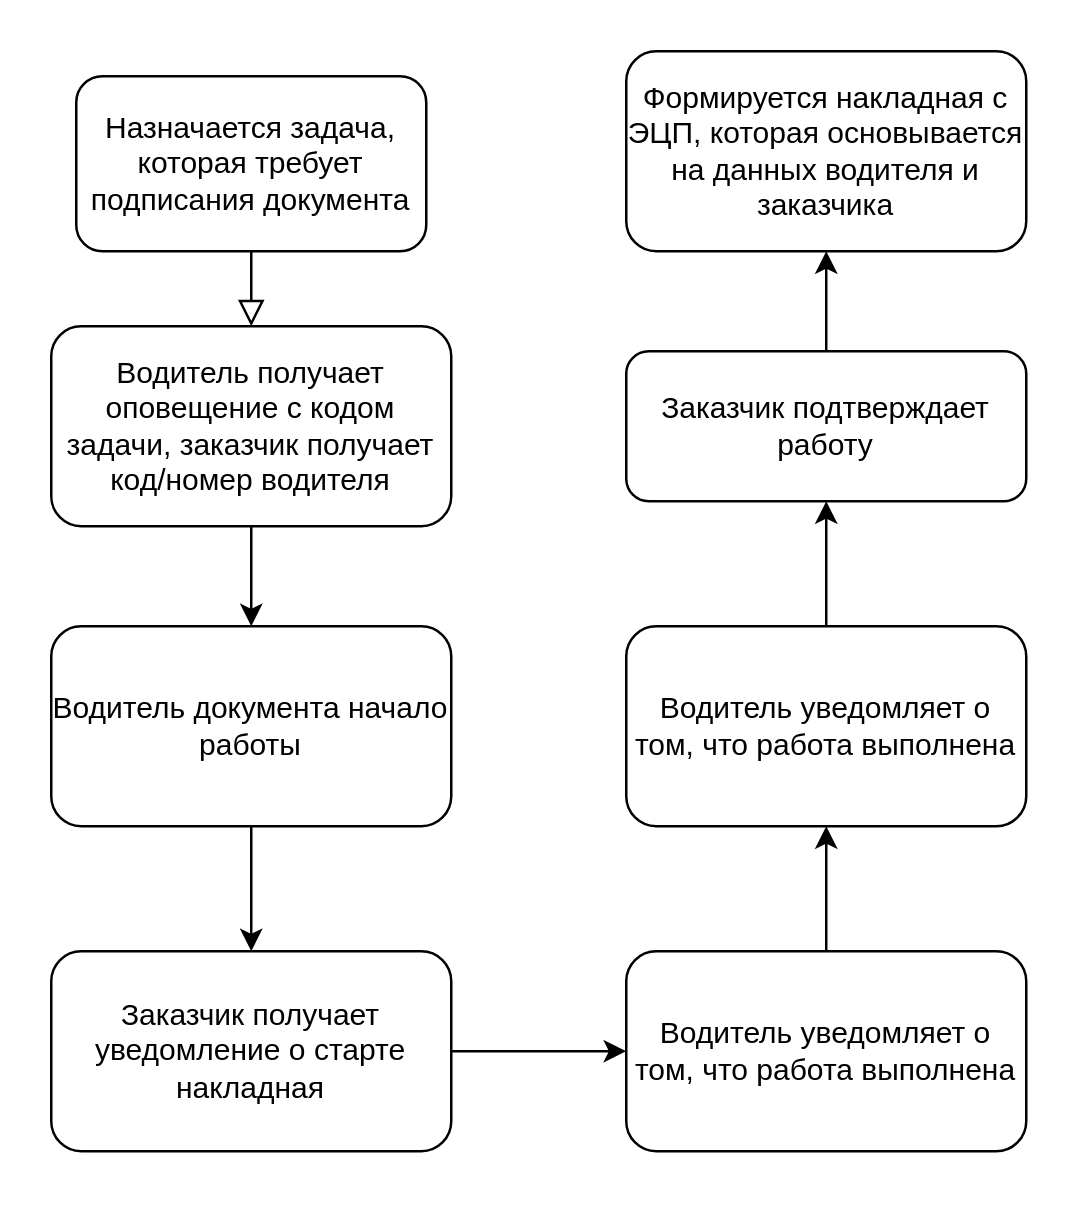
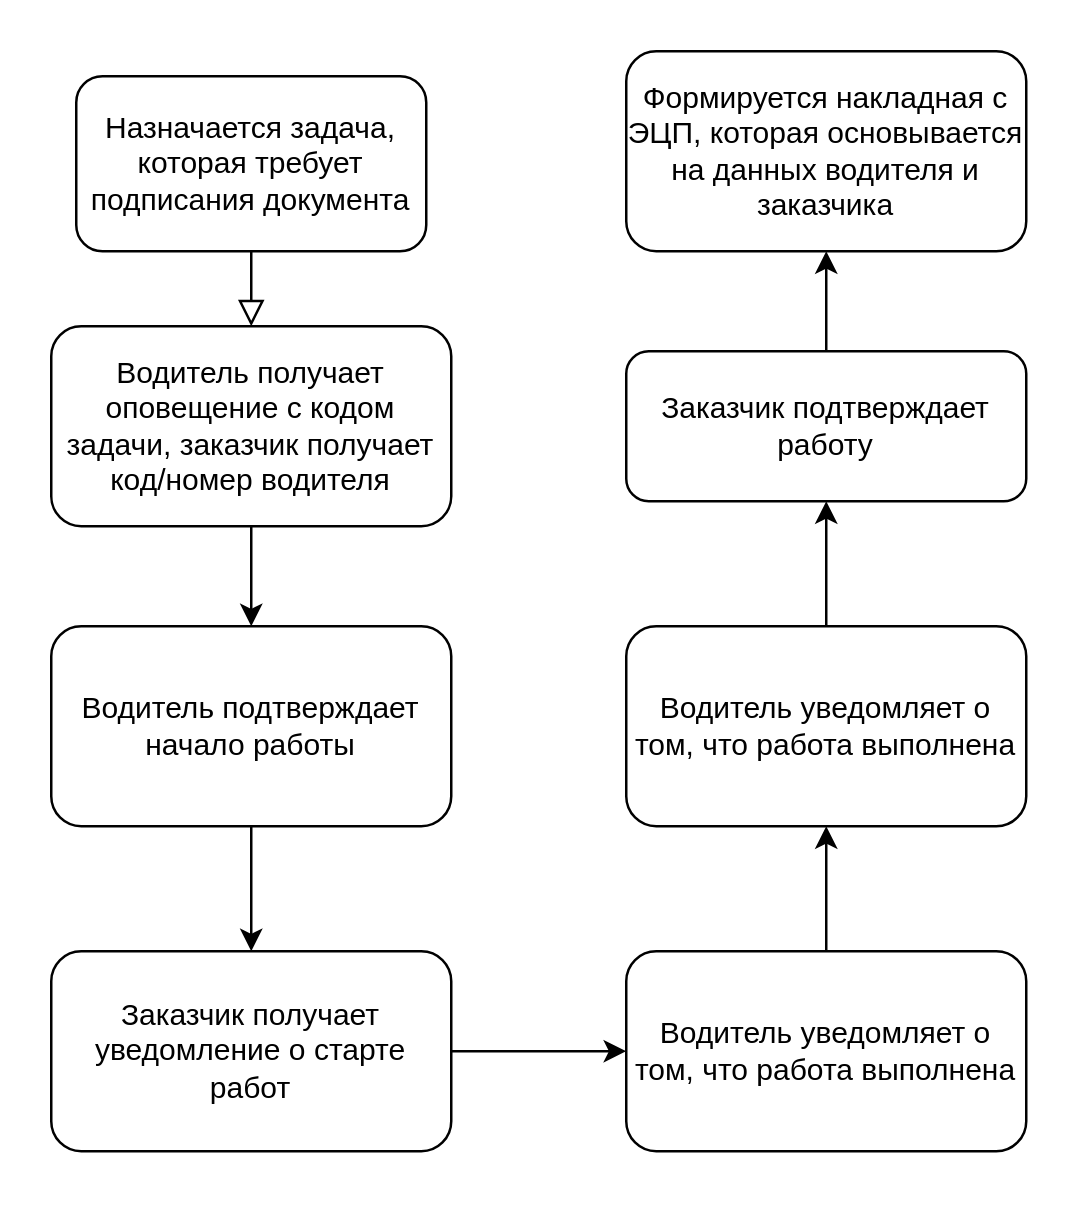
node "Водитель документа начало работы": label "Водитель документа начало работы" -> "Водитель подтверждает начало работы"
node "Заказчик получает уведомление о старте накладная": label "Заказчик получает уведомление о старте накладная" -> "Заказчик получает уведомление о старте работ"
